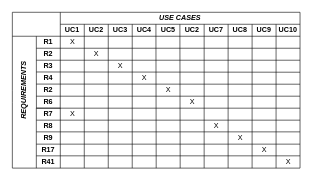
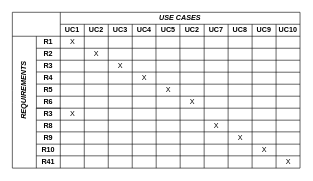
node "R2": label "R2" -> "R5"
node "R7": label "R7" -> "R3"
node "R17": label "R17" -> "R10"
